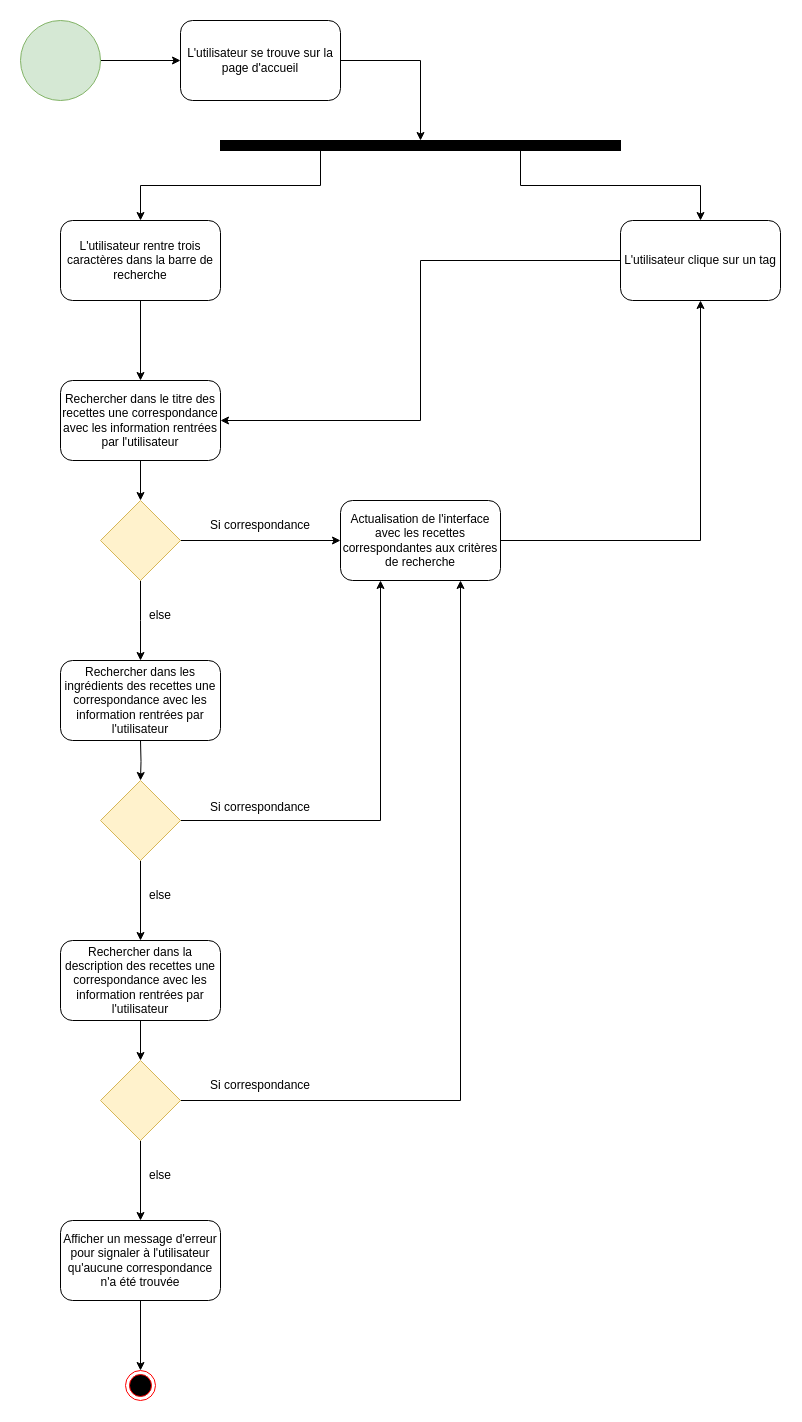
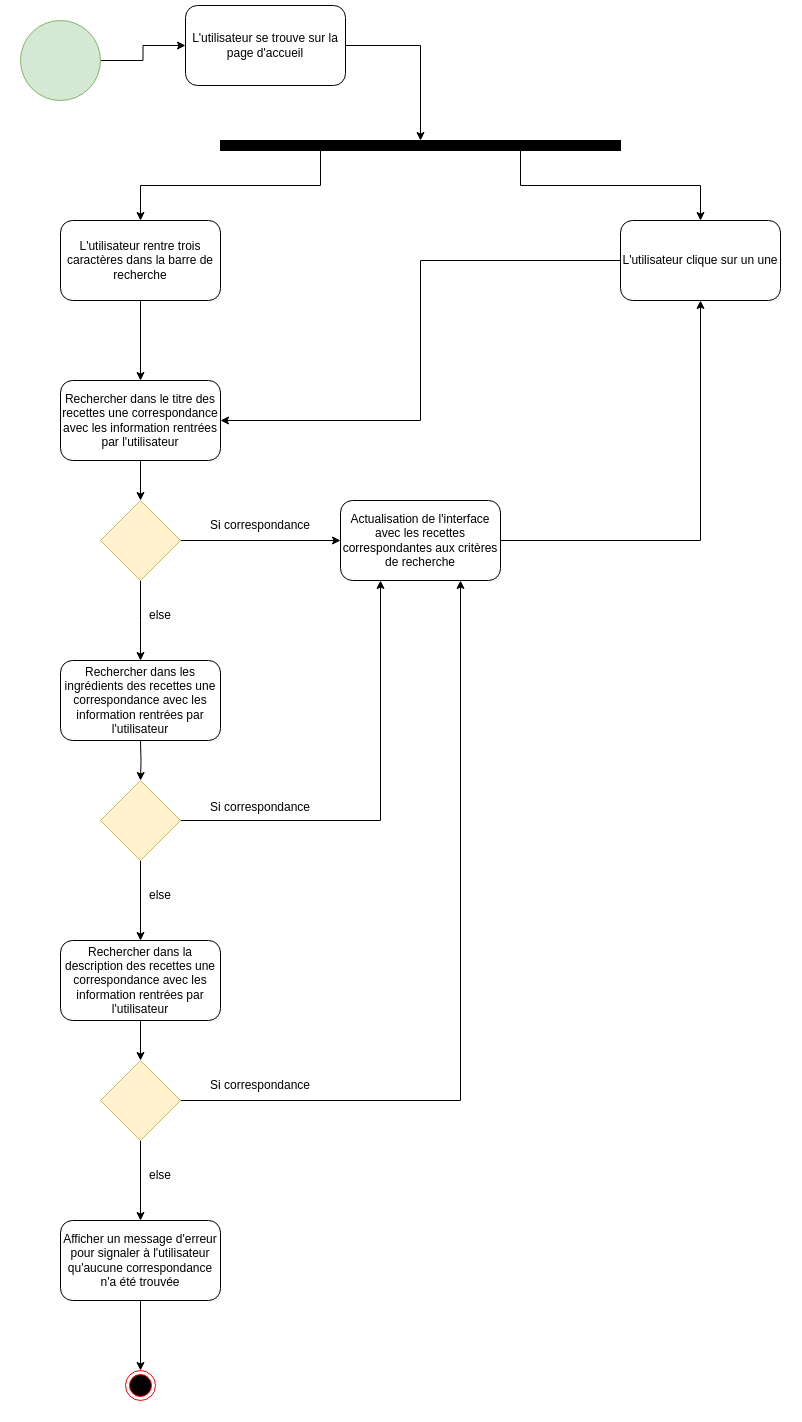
node "L'utilisateur se trouve sur la page d'accueil": moved (261, 61) -> (266, 46)
node "L'utilisateur clique sur un tag": label "L'utilisateur clique sur un tag" -> "L'utilisateur clique sur un une"
